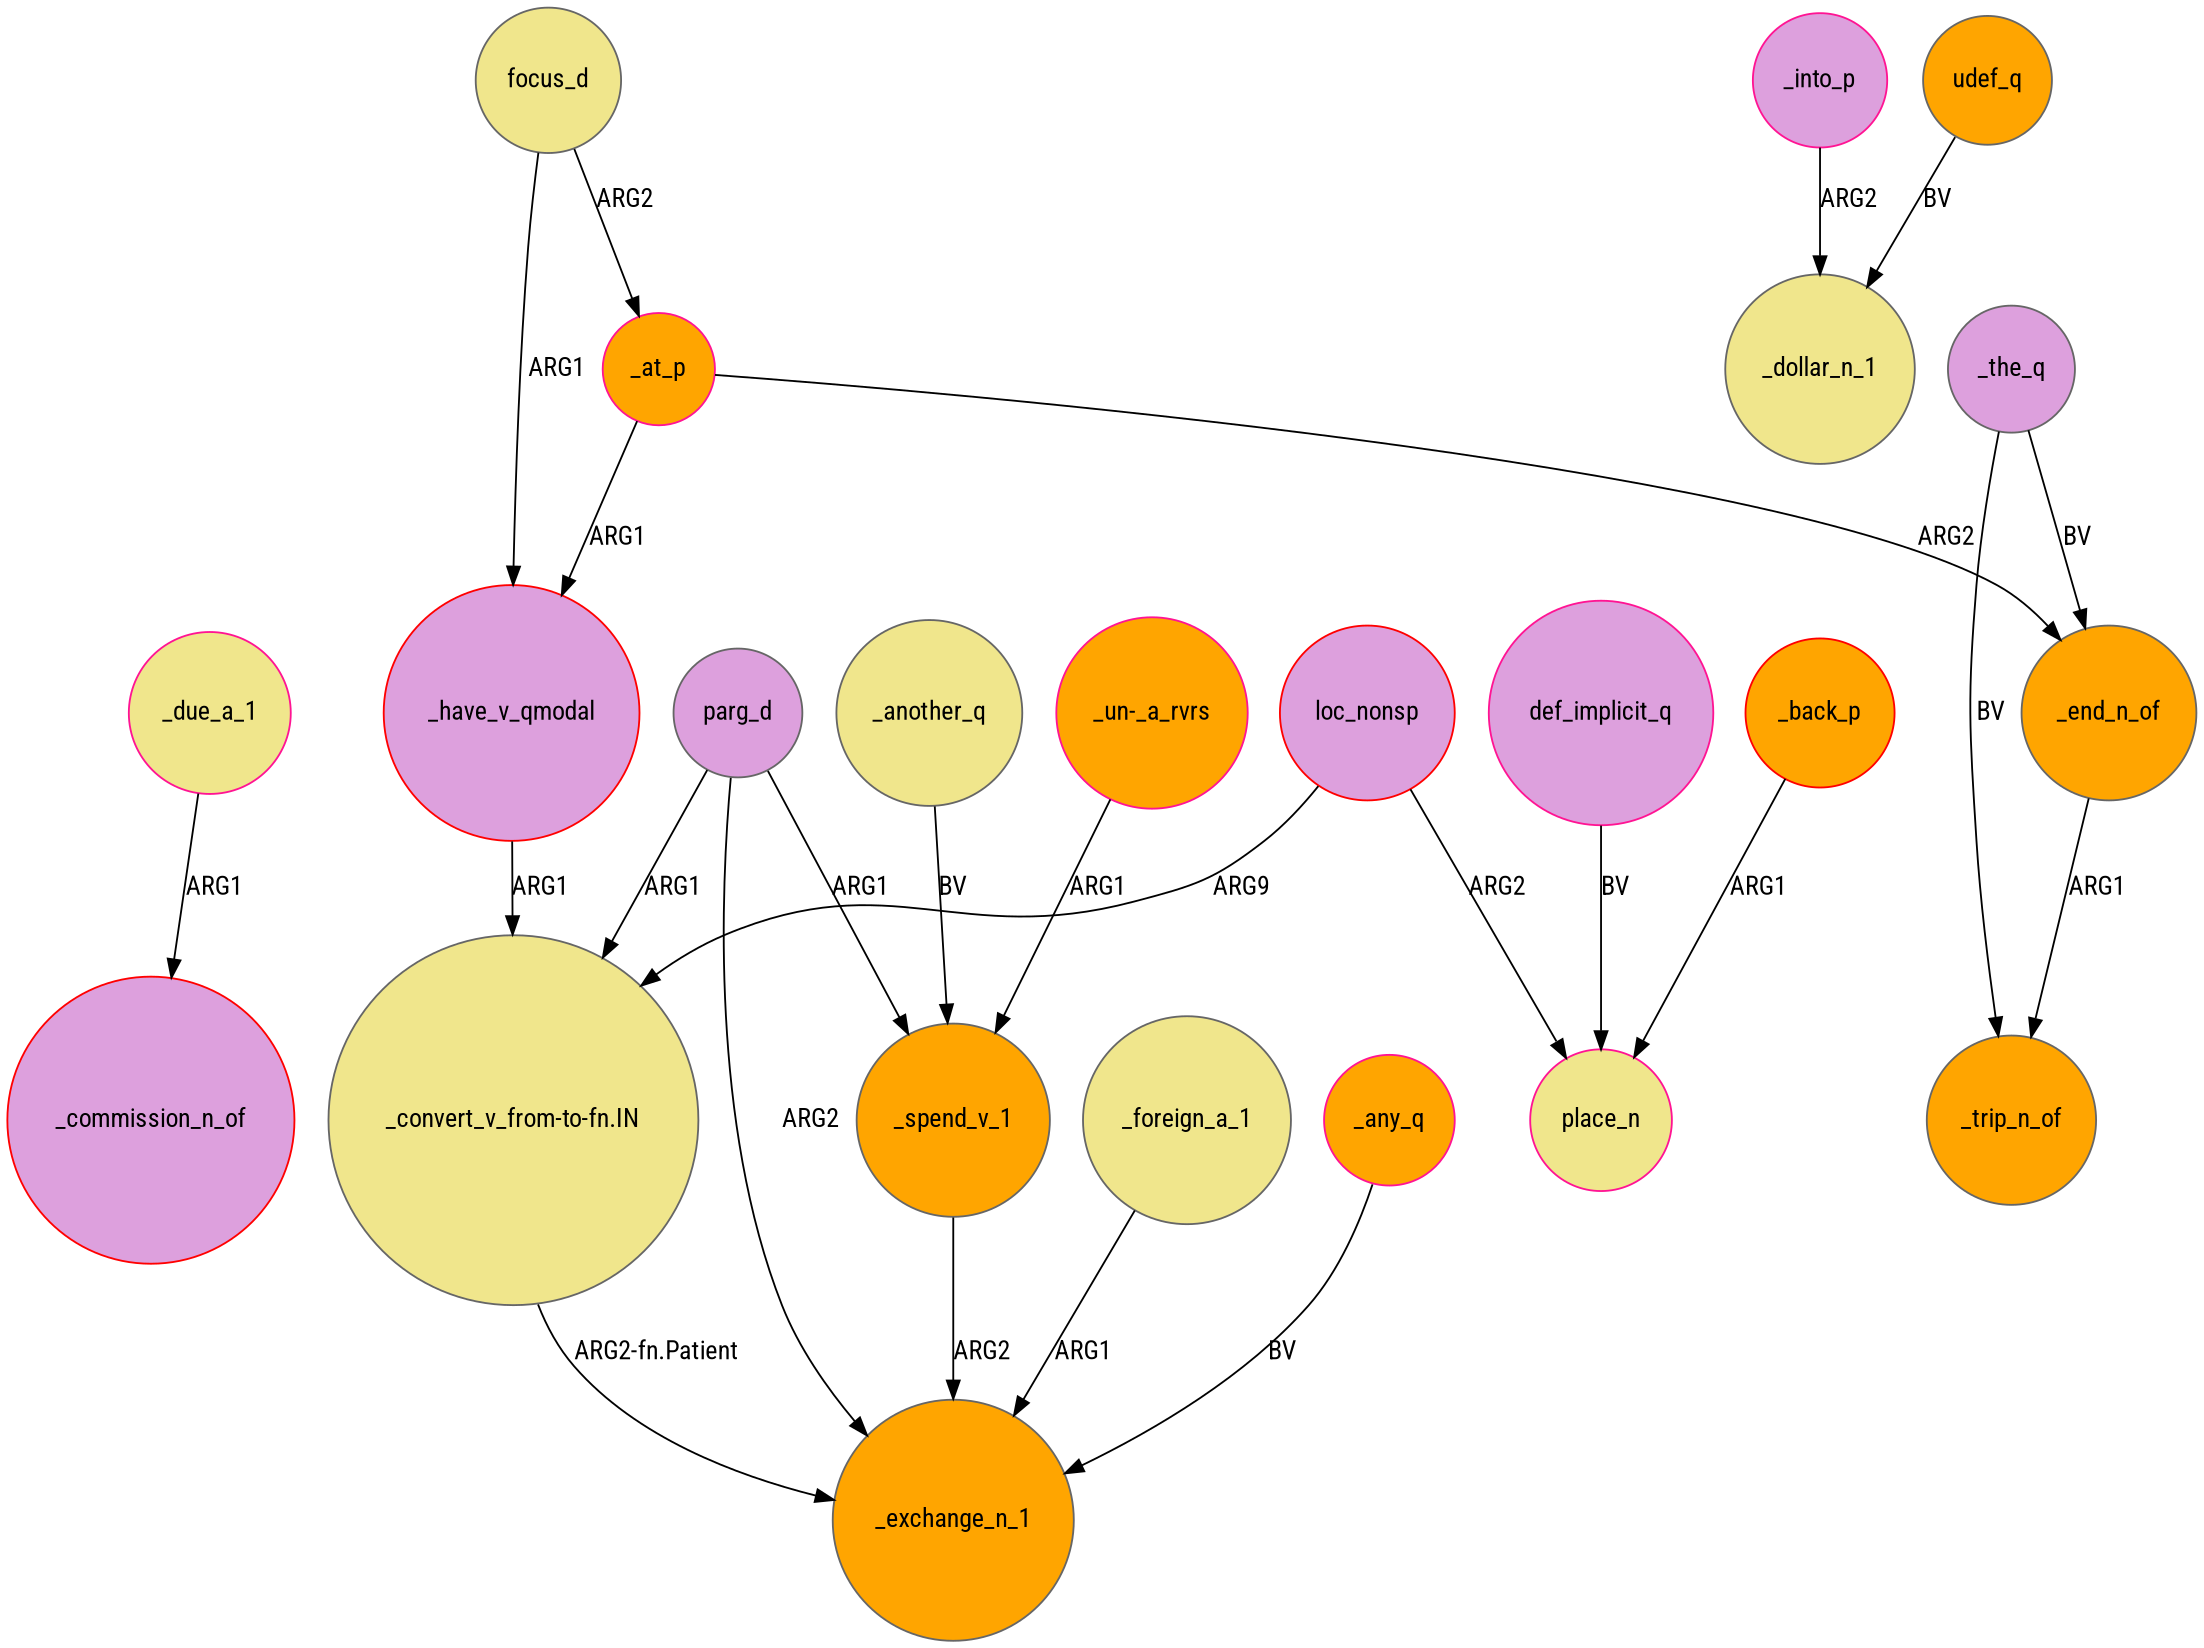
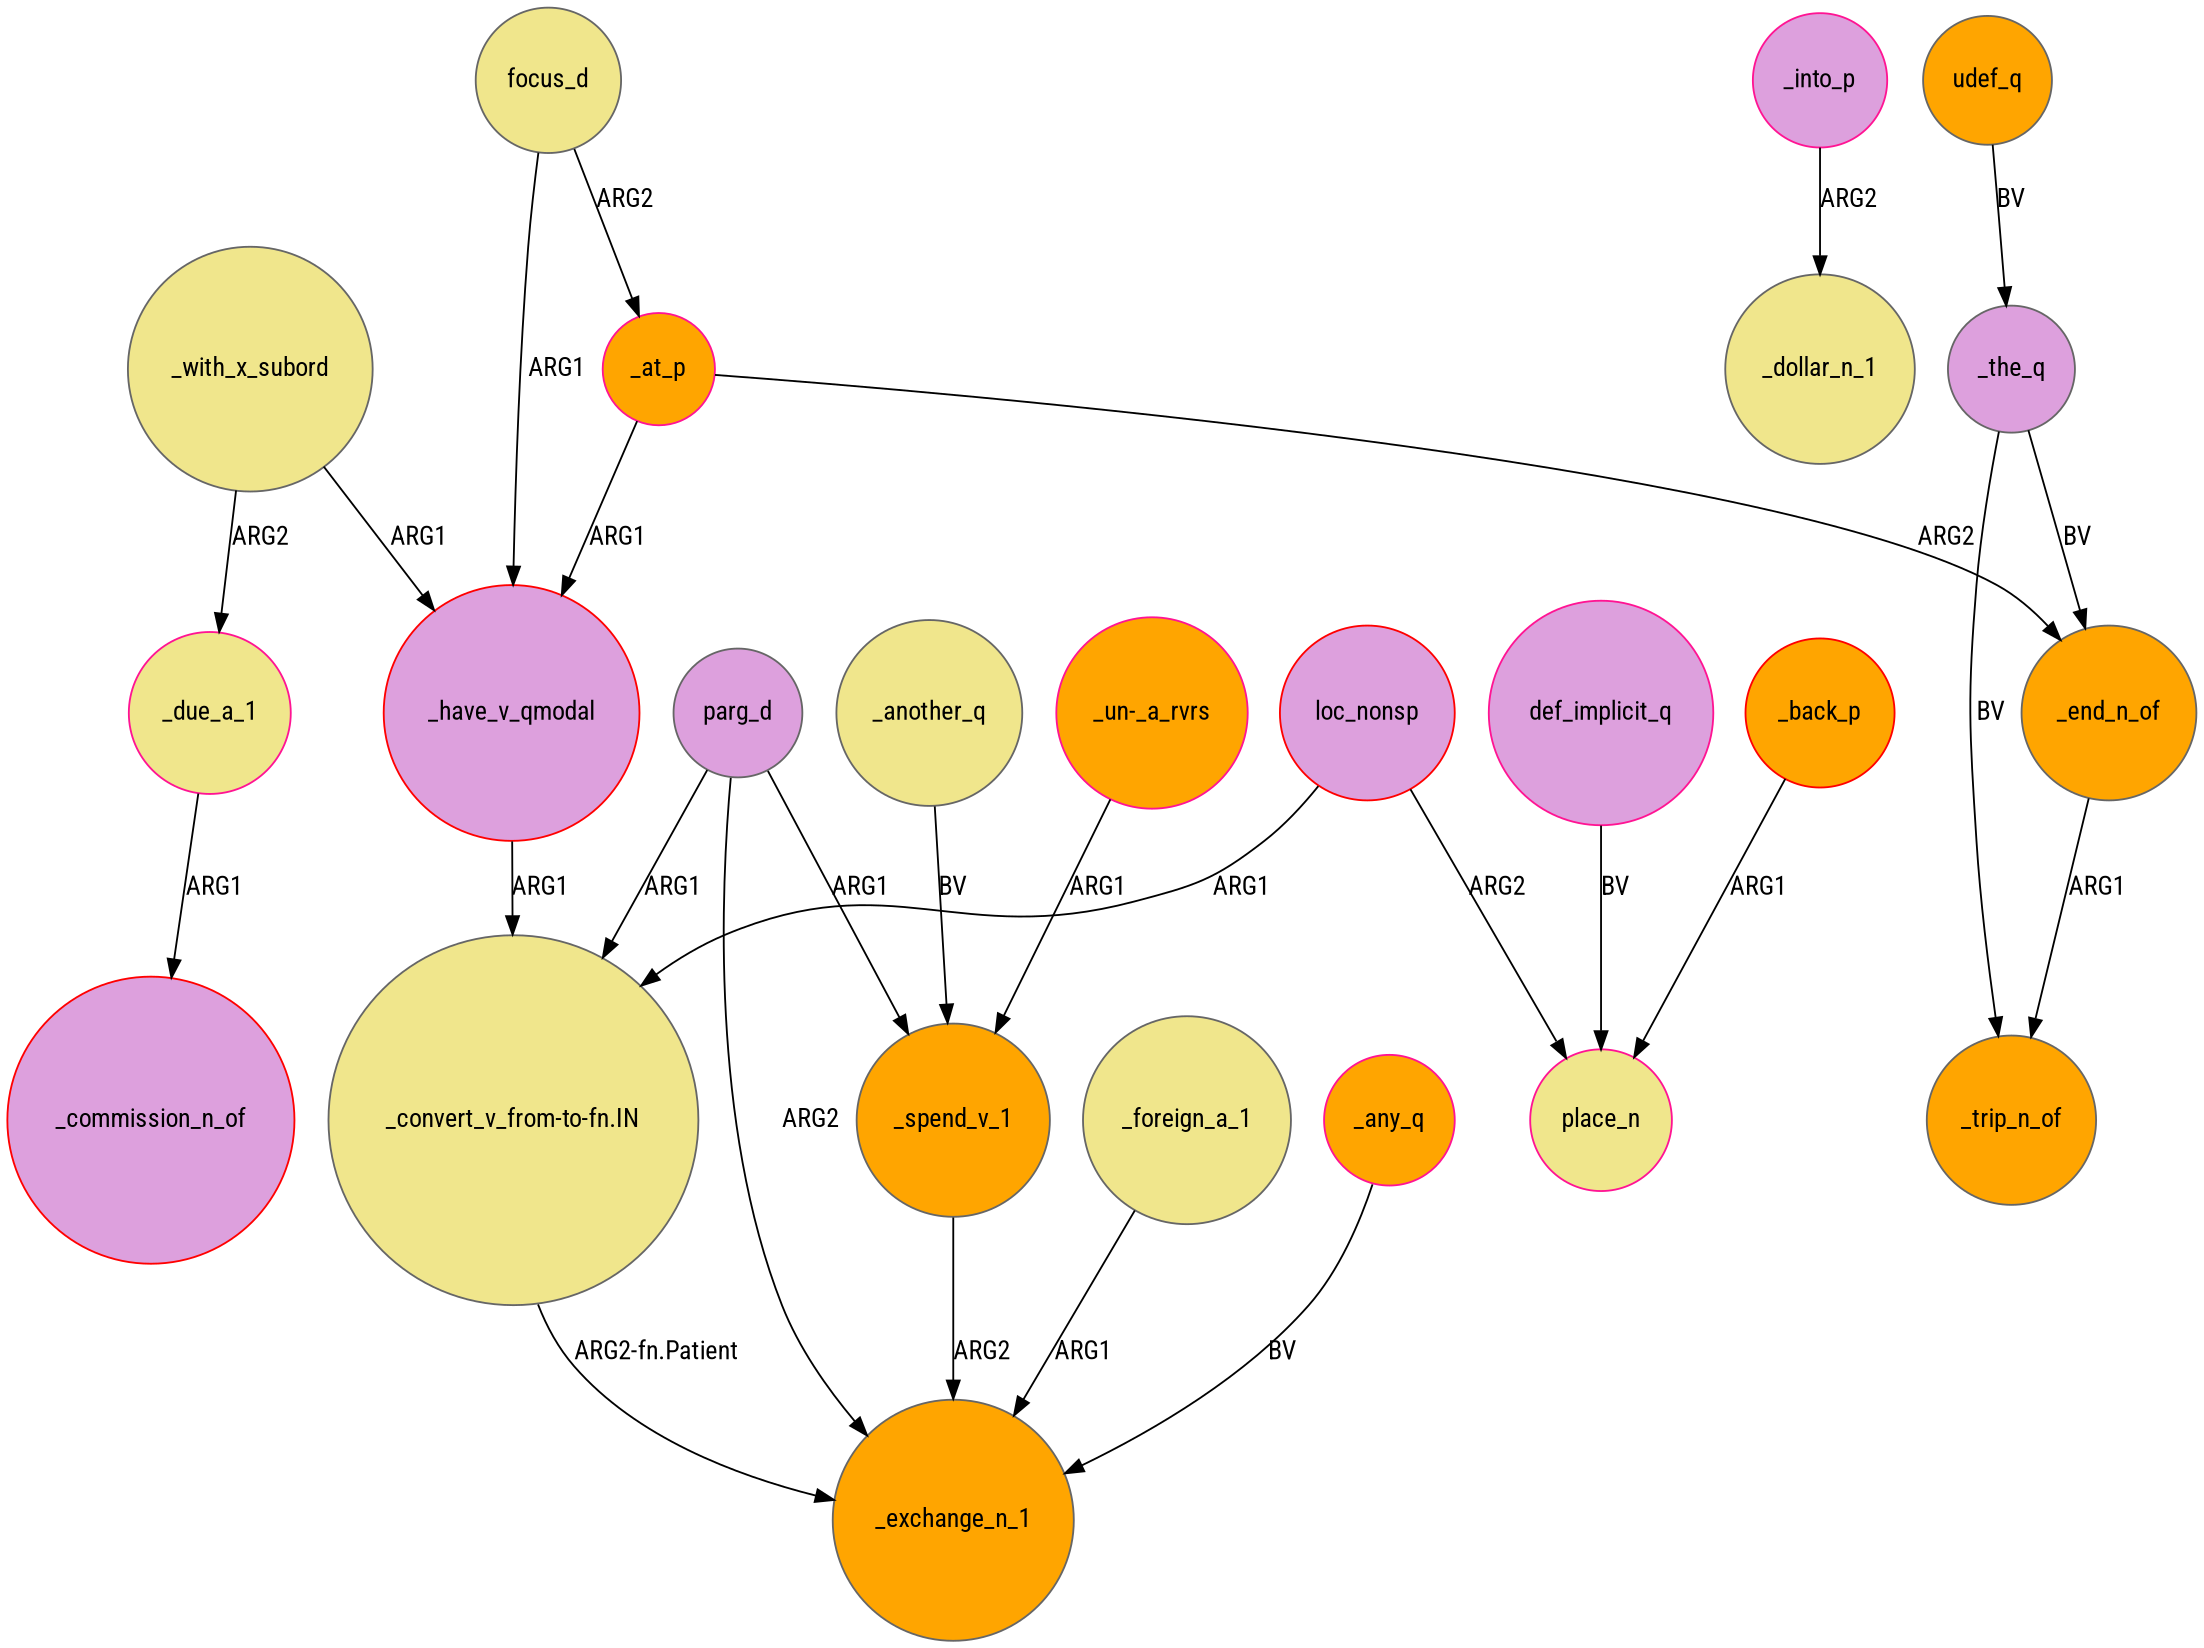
edge "udef_q" -> "_dollar_n_1": now "udef_q" -> "_the_q"
node "_with_x_subord": added
edge "loc_nonsp" -> "_convert_v_from-to-fn.IN": label "ARG9" -> "ARG1"
